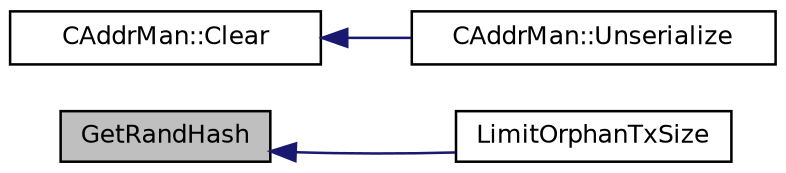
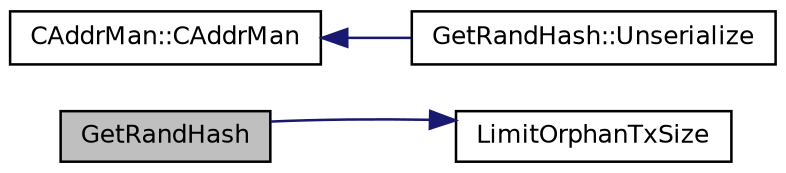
node "CAddrMan::Clear": label "CAddrMan::Clear" -> "CAddrMan::CAddrMan"
node "CAddrMan::Unserialize": label "CAddrMan::Unserialize" -> "GetRandHash::Unserialize"
edge "LimitOrphanTxSize" -> "GetRandHash": reversed
